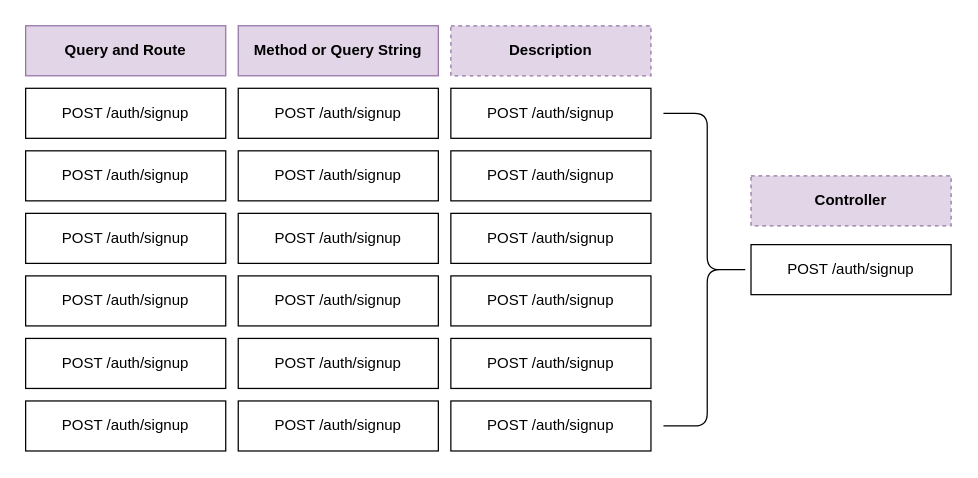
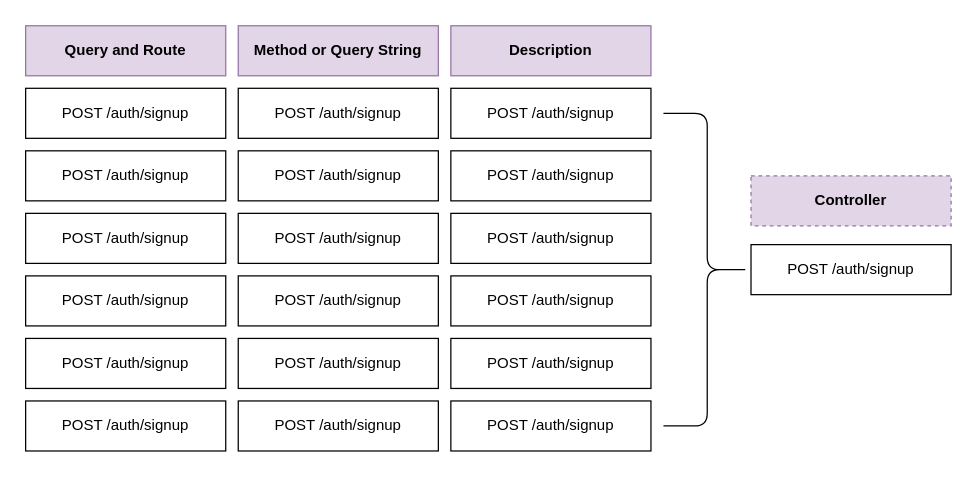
node "Description": style dashed -> solid
